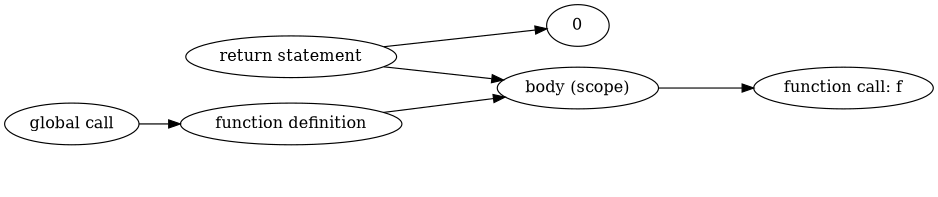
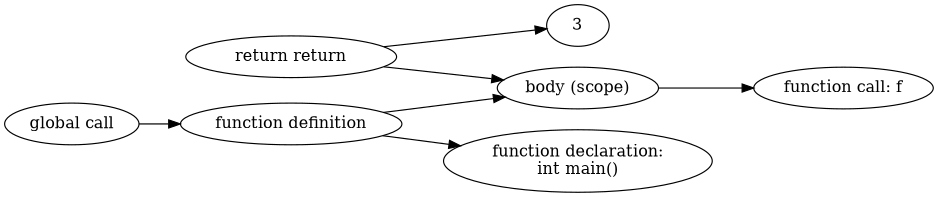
node "0": label "0" -> "3"
node "return statement": label "return statement" -> "return return"
node "function declaration: int main()": added
